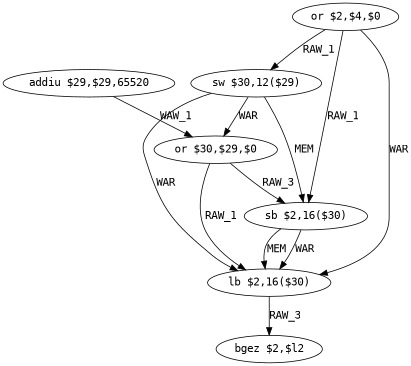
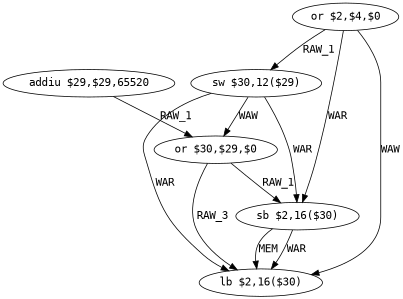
edge "addiu $29,$29,65520" -> "or $30,$29,$0": label "WAW_1" -> "RAW_1"
edge "sw $30,12($29)" -> "or $30,$29,$0": label "WAR" -> "WAW"
edge "or $2,$4,$0" -> "sb $2,16($30)": label "RAW_1" -> "WAR"
edge "sw $30,12($29)" -> "sb $2,16($30)": label "MEM" -> "WAR"
edge "or $2,$4,$0" -> "lb $2,16($30)": label "WAR" -> "WAW"
edge "or $30,$29,$0" -> "sb $2,16($30)": label "RAW_3" -> "RAW_1"
edge "or $30,$29,$0" -> "lb $2,16($30)": label "RAW_1" -> "RAW_3"
node "bgez $2,$l2": removed
